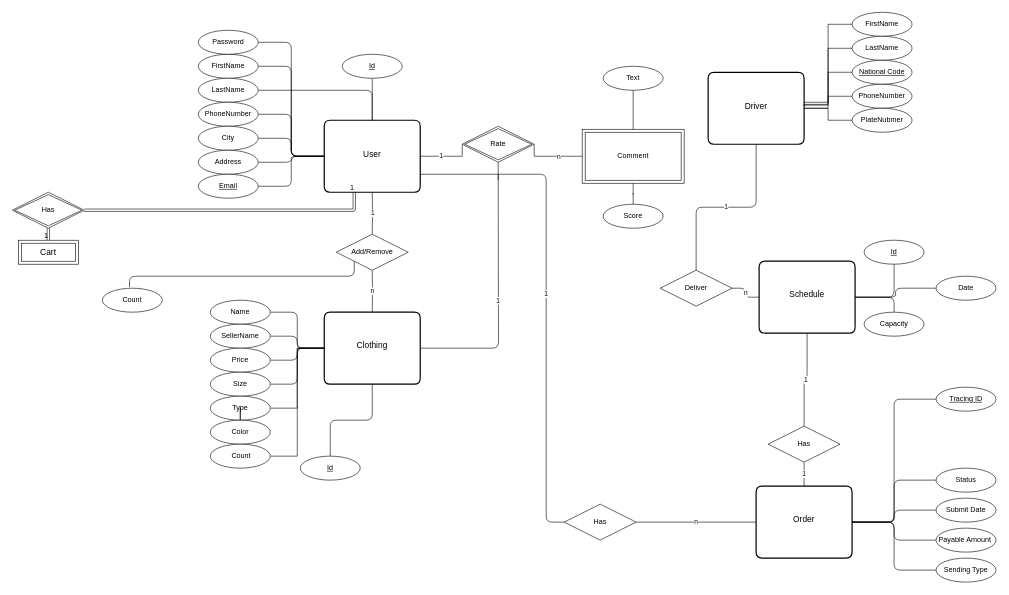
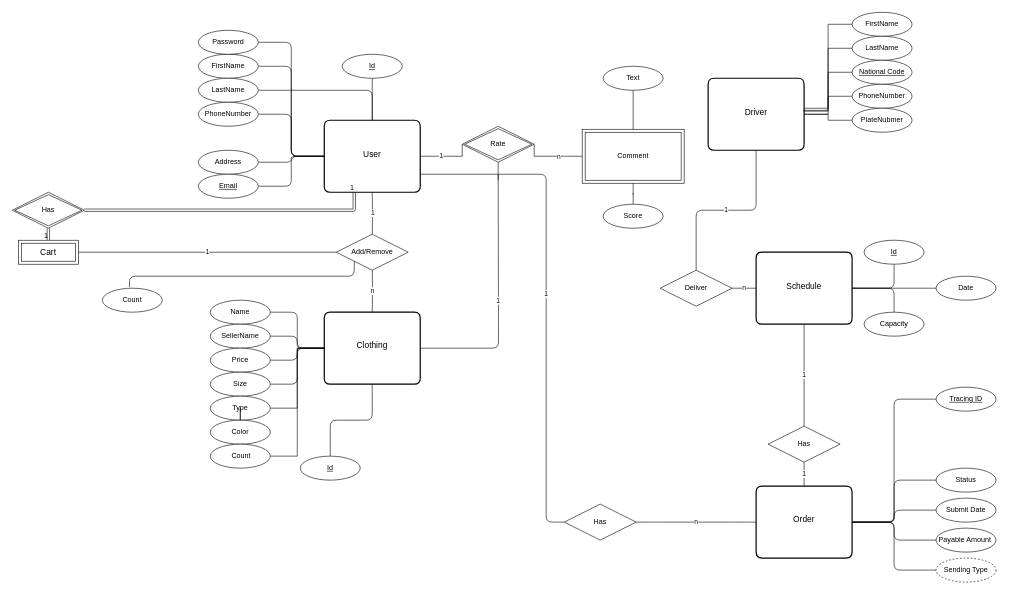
node "Driver": moved (756, 108) -> (756, 114)
node "City": removed
edge "City" -- "User": removed
edge "Cart" -- "Add/Remove": added, label "1"
node "Schedule": moved (807, 297) -> (804, 288)
node "Sending Type": style solid -> dashed
